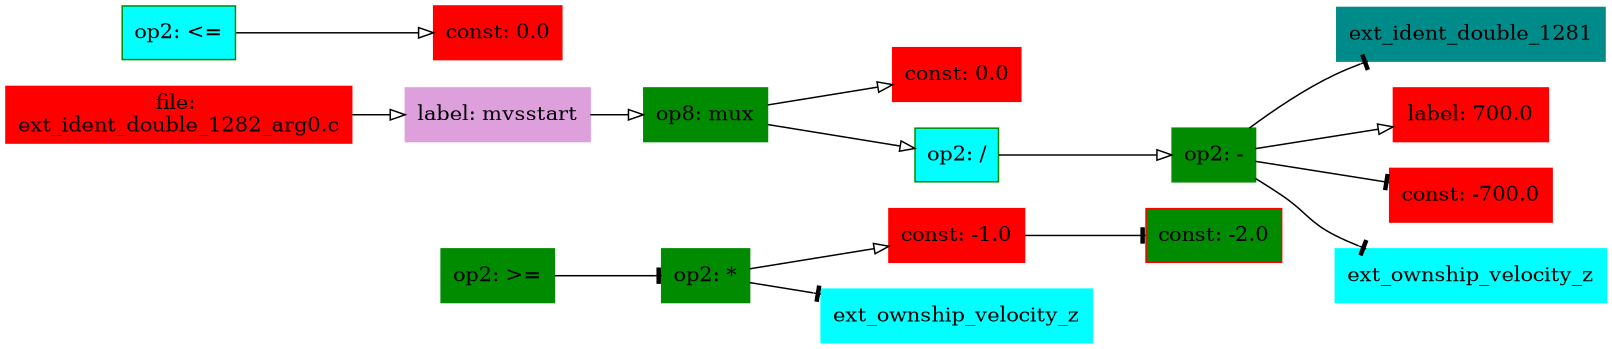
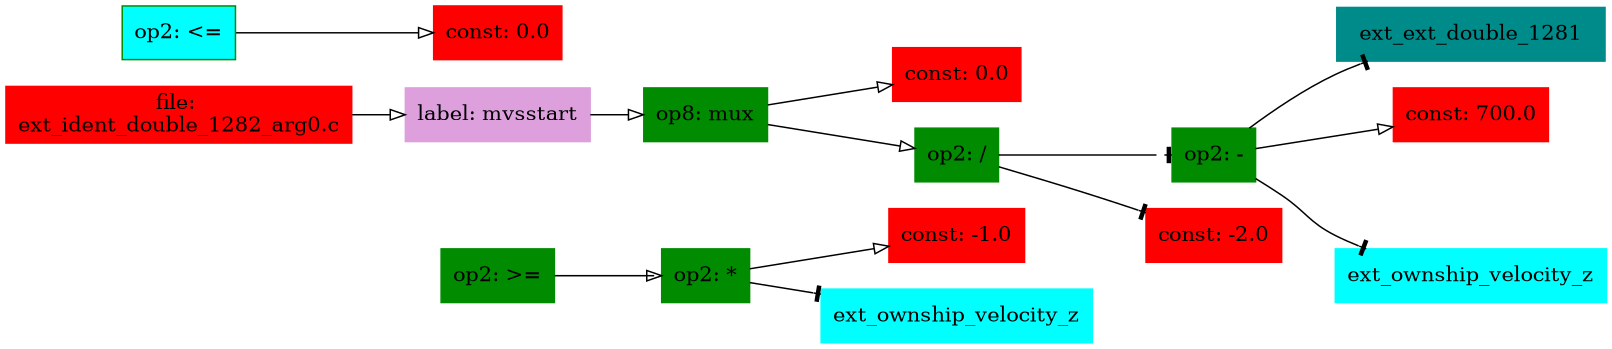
node "ext_ident_double_1281": label "ext_ident_double_1281" -> "ext_ext_double_1281"
node "label: 700.0": label "label: 700.0" -> "const: 700.0"
node "op2: /": fillcolor cyan1 -> green4
edge "op2: /" -> "op2: -": arrowhead onormal -> tee
node "const: -700.0": removed
edge "const: -1.0" -> "const: -2.0": now "op2: /" -> "const: -2.0"
node "const: -2.0": fillcolor green4 -> red1
edge "op2: >=" -> "op2: *": arrowhead tee -> onormal
